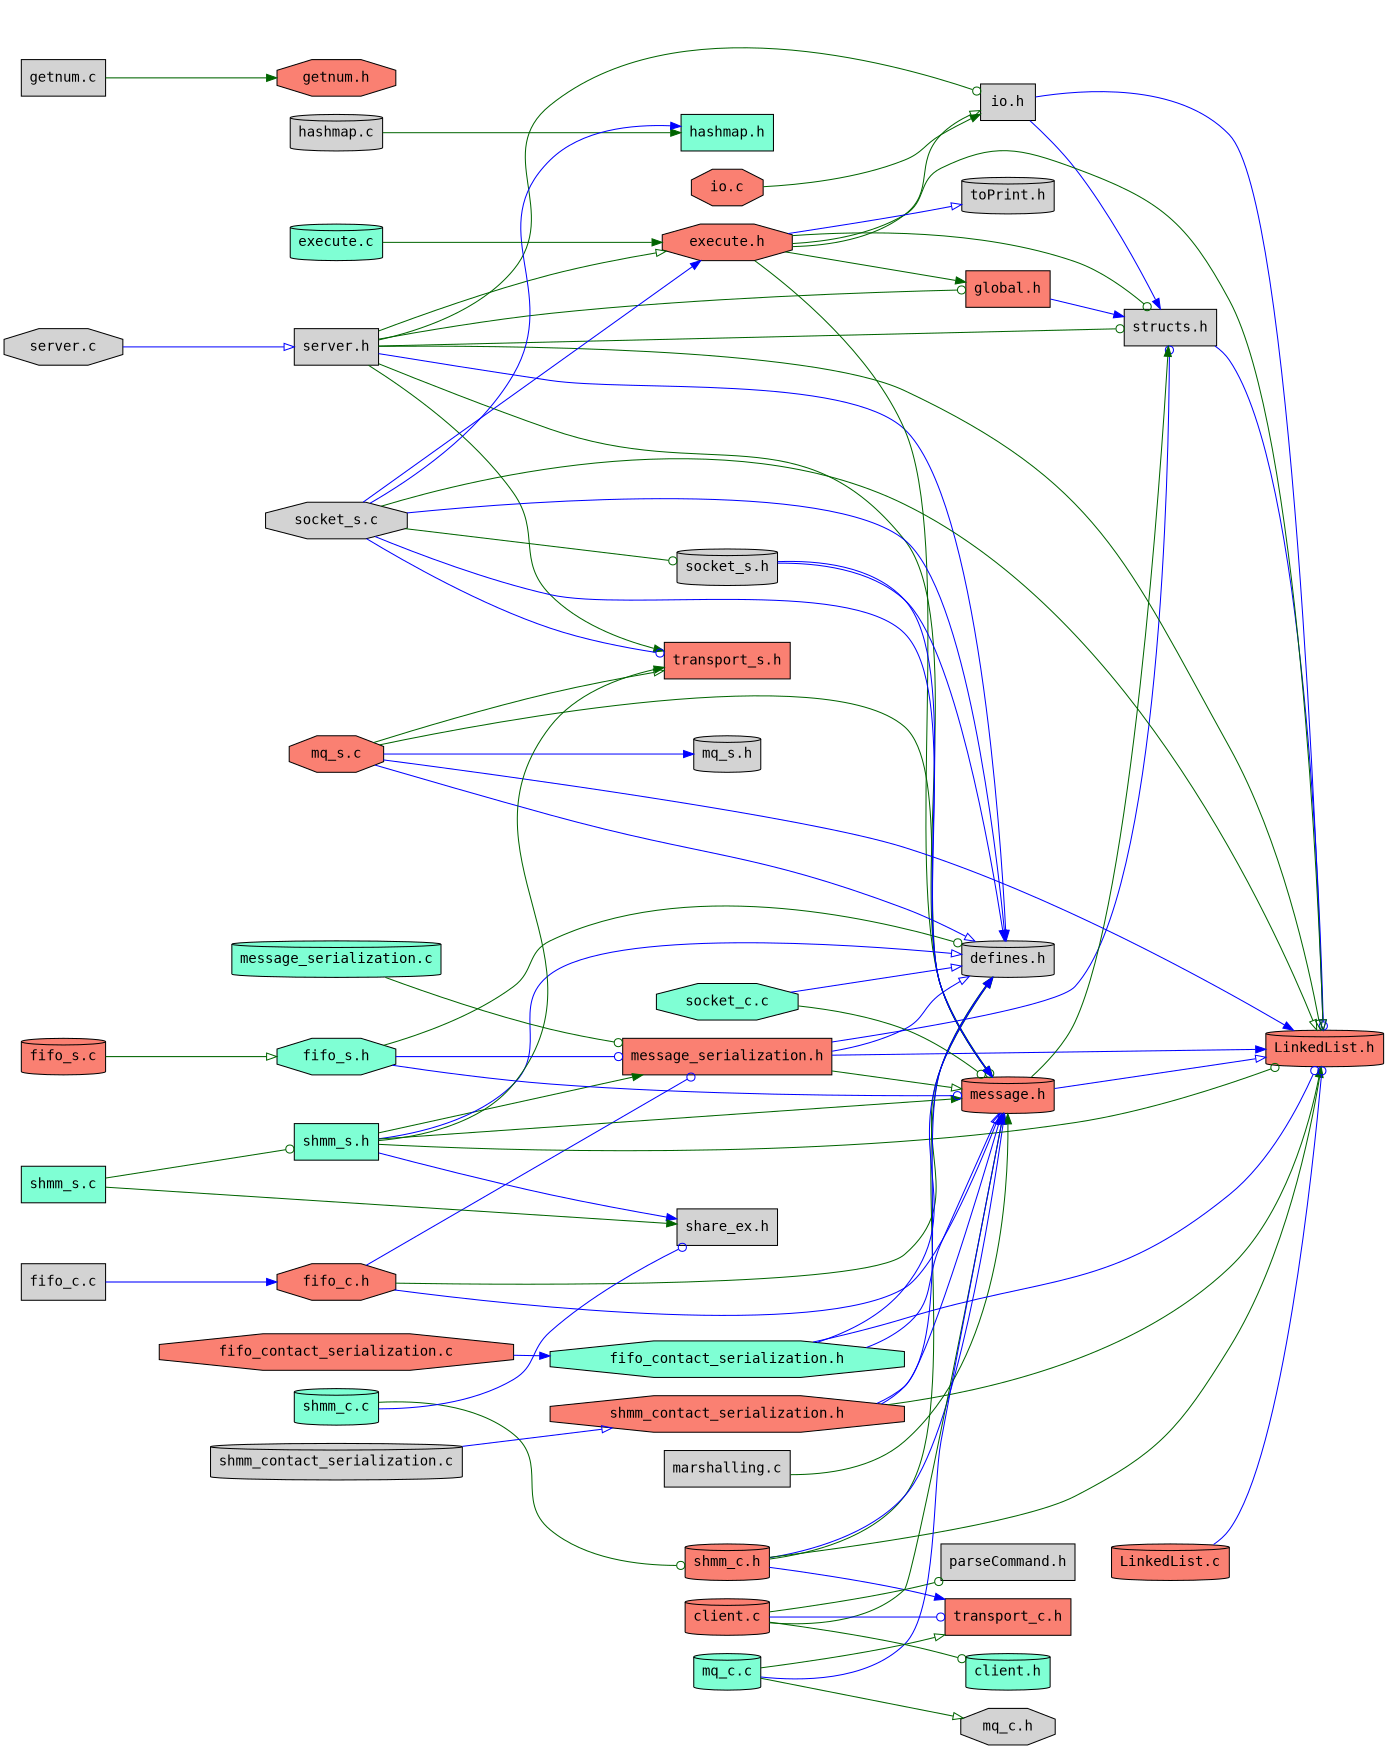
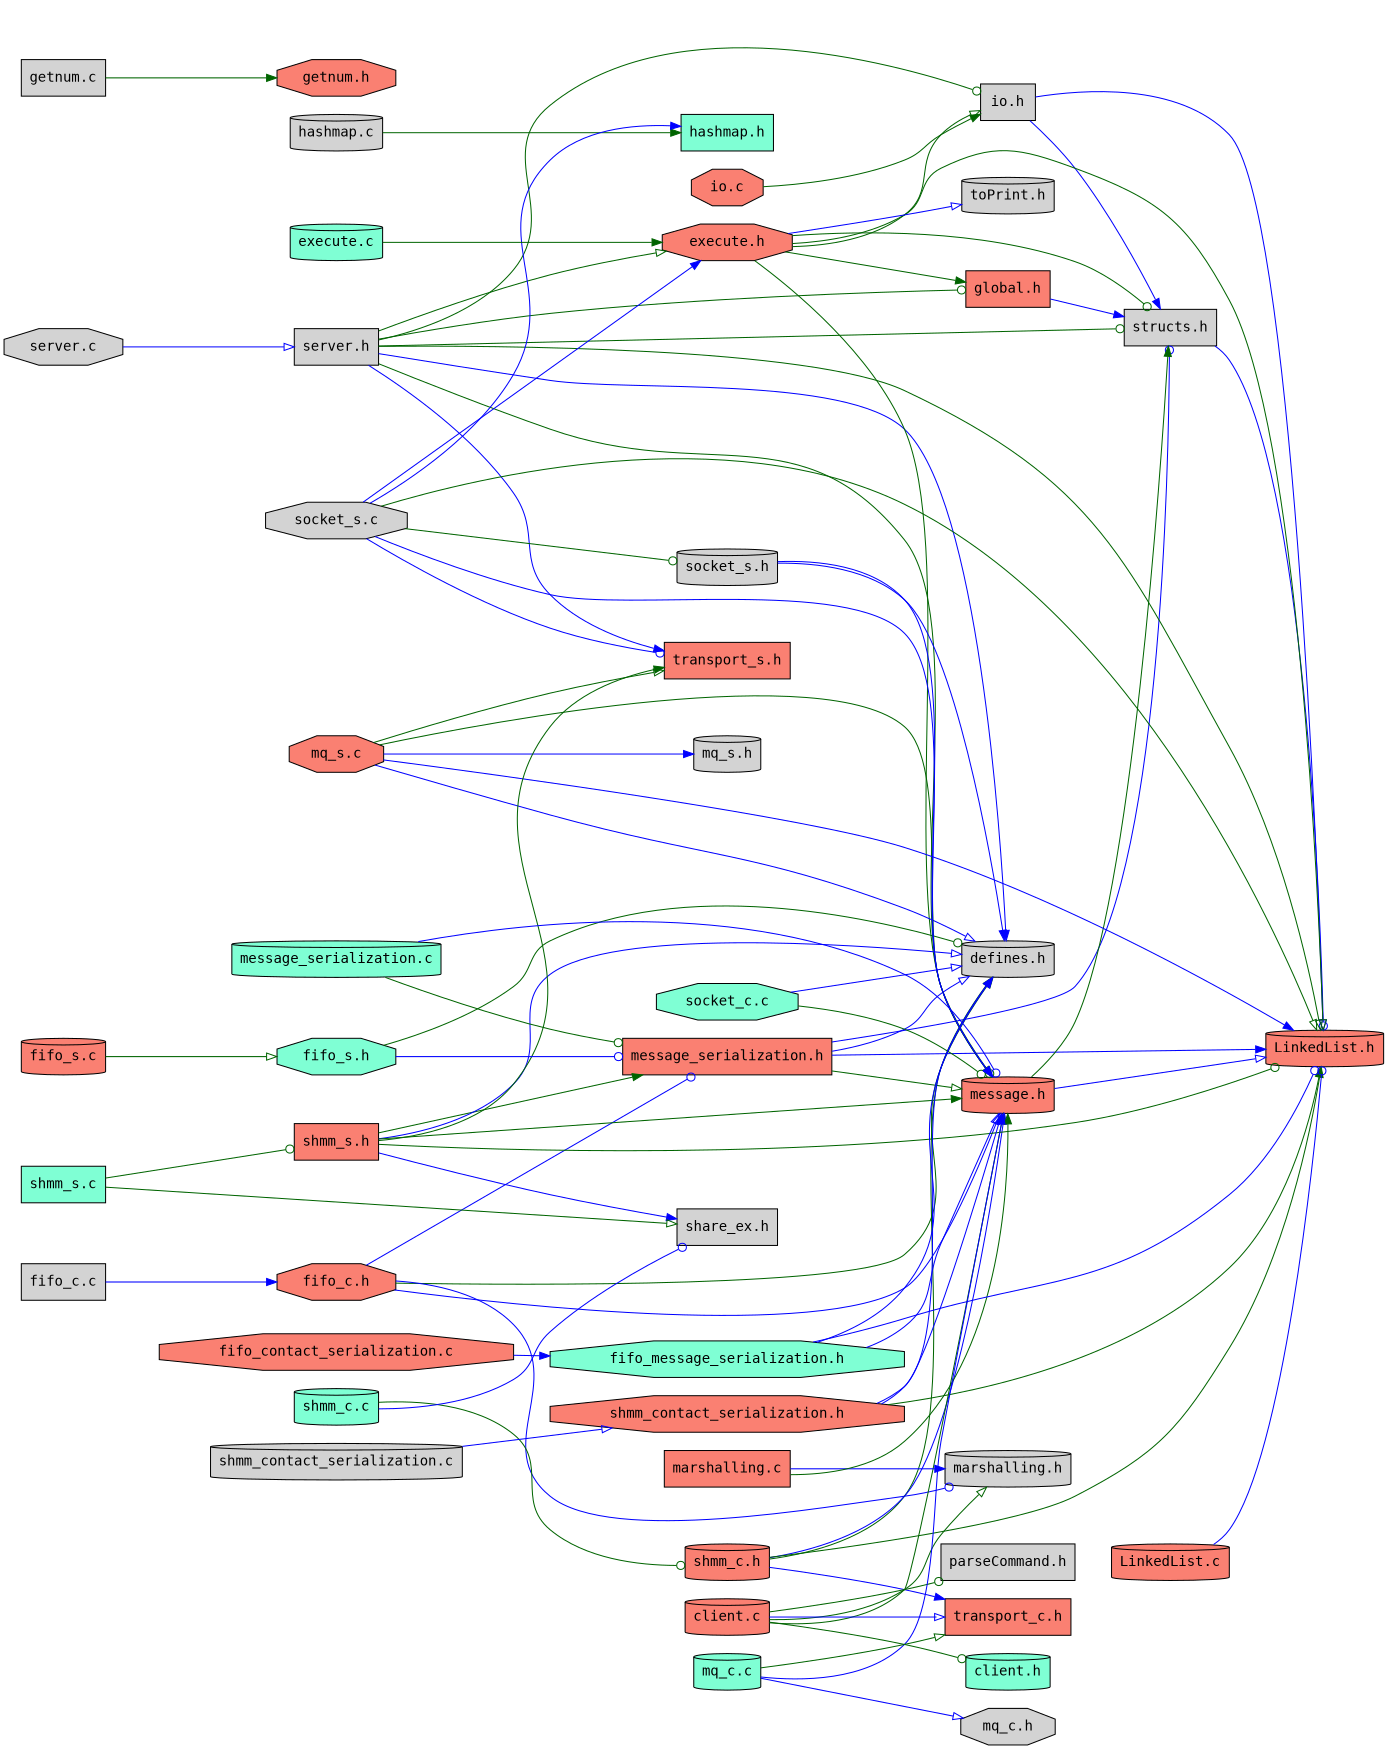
edge "server.h" -> "transport_s.h": color darkgreen -> blue
edge "socket_s.c" -> "defines.h": removed
edge "fifo_s.h" -> "message.h": now "message_serialization.c" -> "message.h"
node "shmm_s.h": fillcolor aquamarine -> salmon
edge "shmm_s.c" -> "share_ex.h": arrowhead normal -> onormal
node "fifo_contact_serialization.h": label "fifo_contact_serialization.h" -> "fifo_message_serialization.h"
node "marshalling.c": fillcolor lightgrey -> salmon
node "marshalling.h": added
edge "client.c" -> "transport_c.h": arrowhead odot -> onormal
edge "mq_c.c" -> "mq_c.h": color darkgreen -> blue
